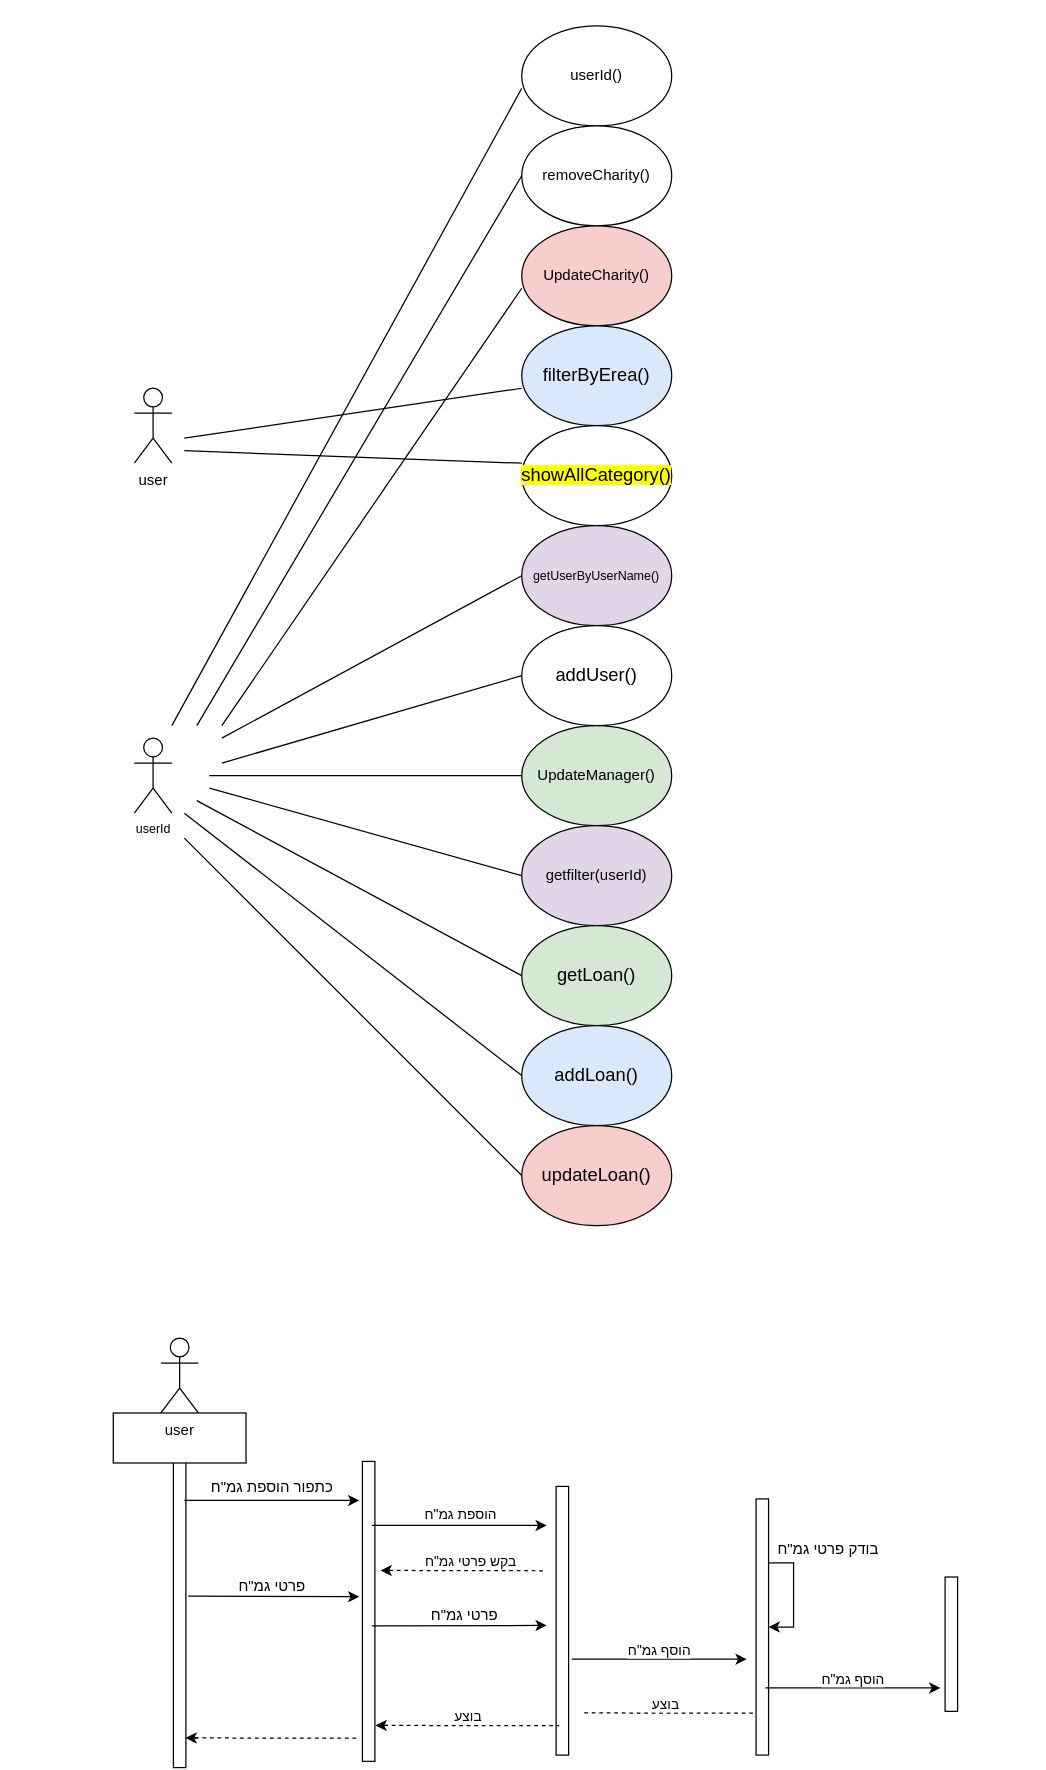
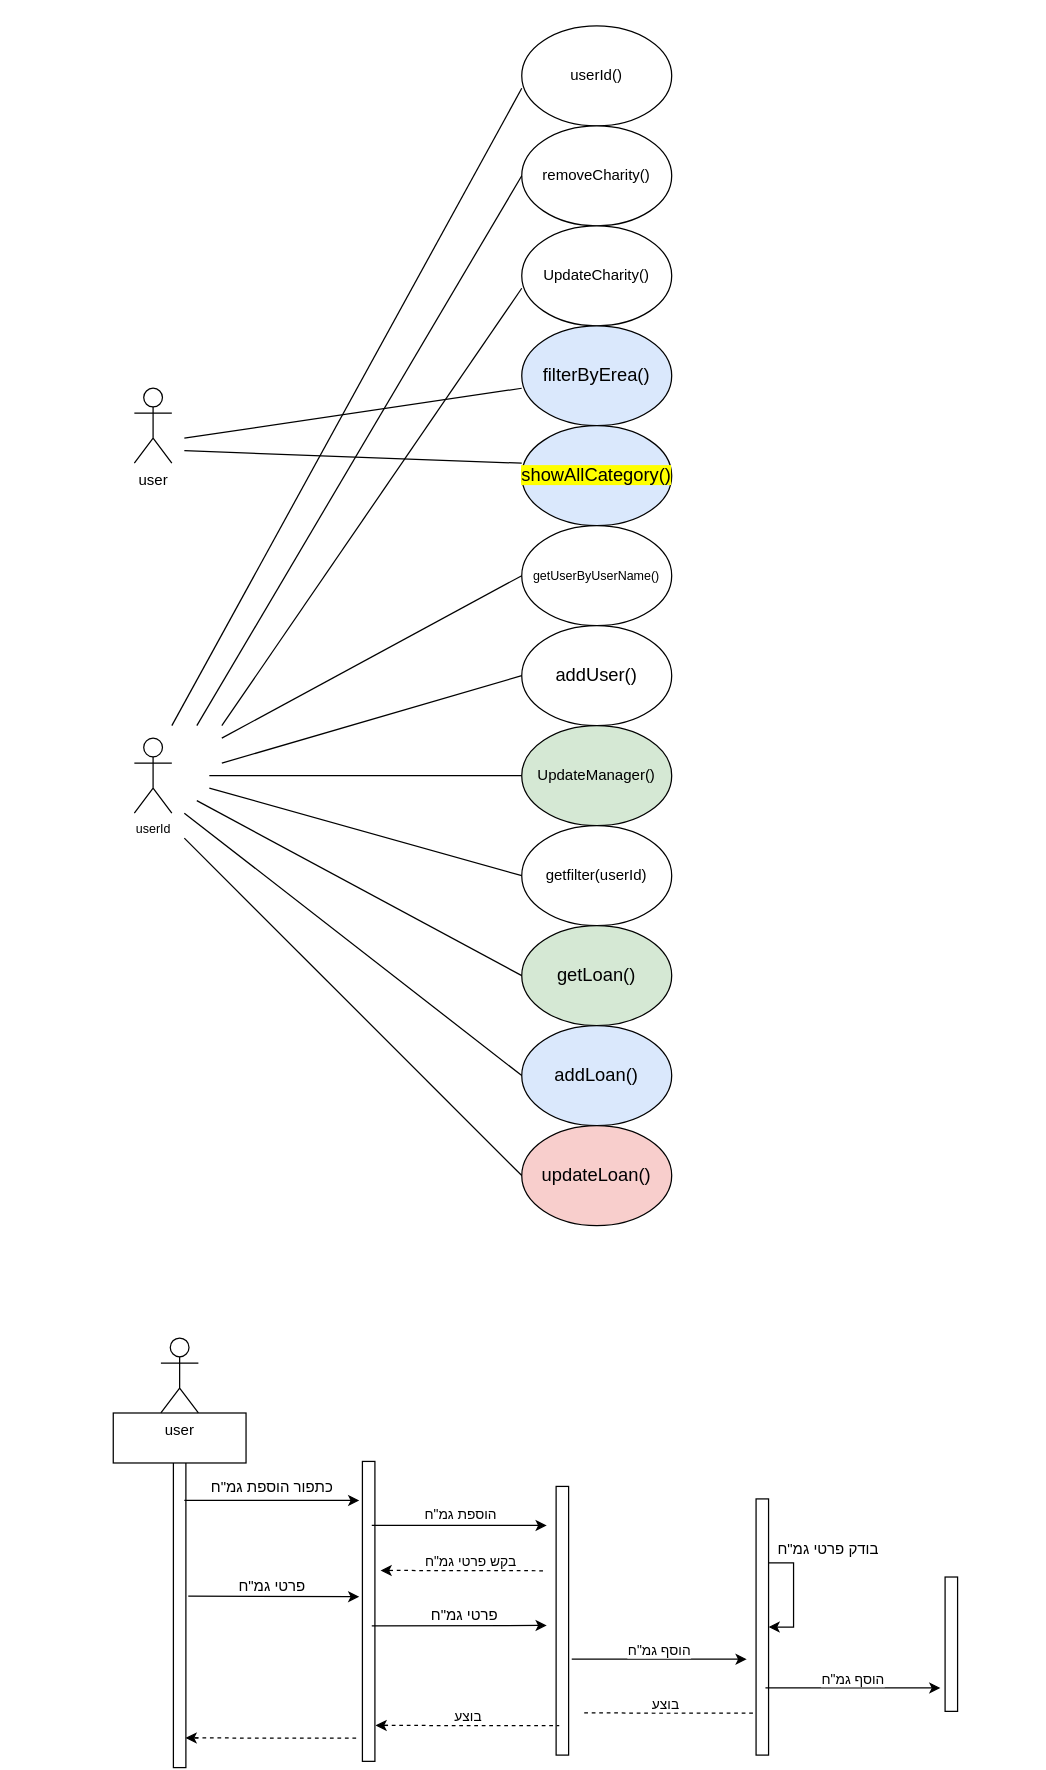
node "UpdateCharity()": fillcolor #f8cecc -> #ffffff
node "showAllCategory()": fillcolor #ffffff -> #dae8fc
node "getUserByUserName()": fillcolor #e1d5e7 -> #ffffff
node "getfilter(userId)": fillcolor #e1d5e7 -> #ffffff
